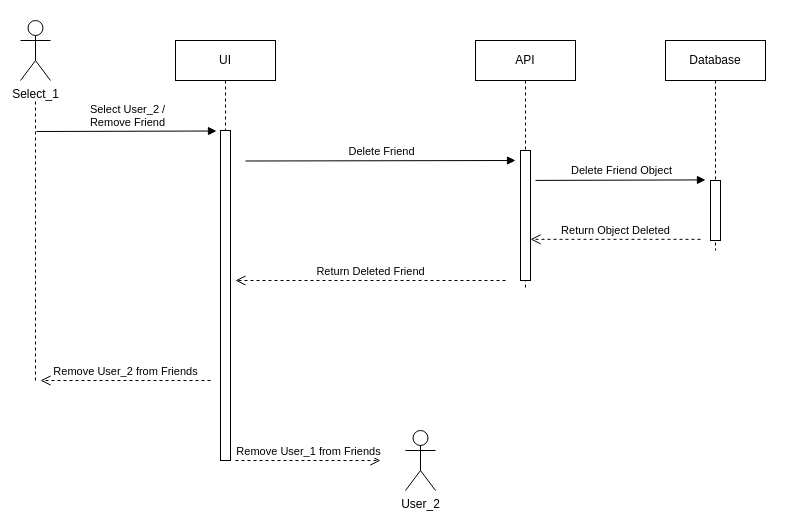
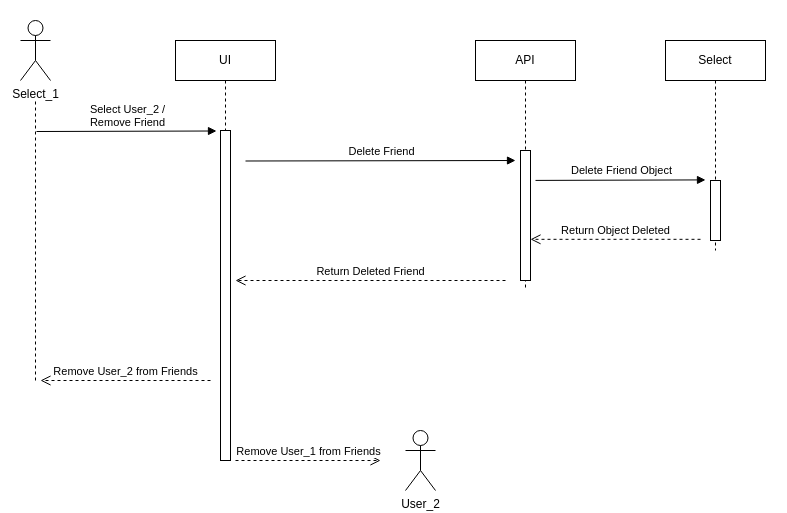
node "Database": label "Database" -> "Select"
